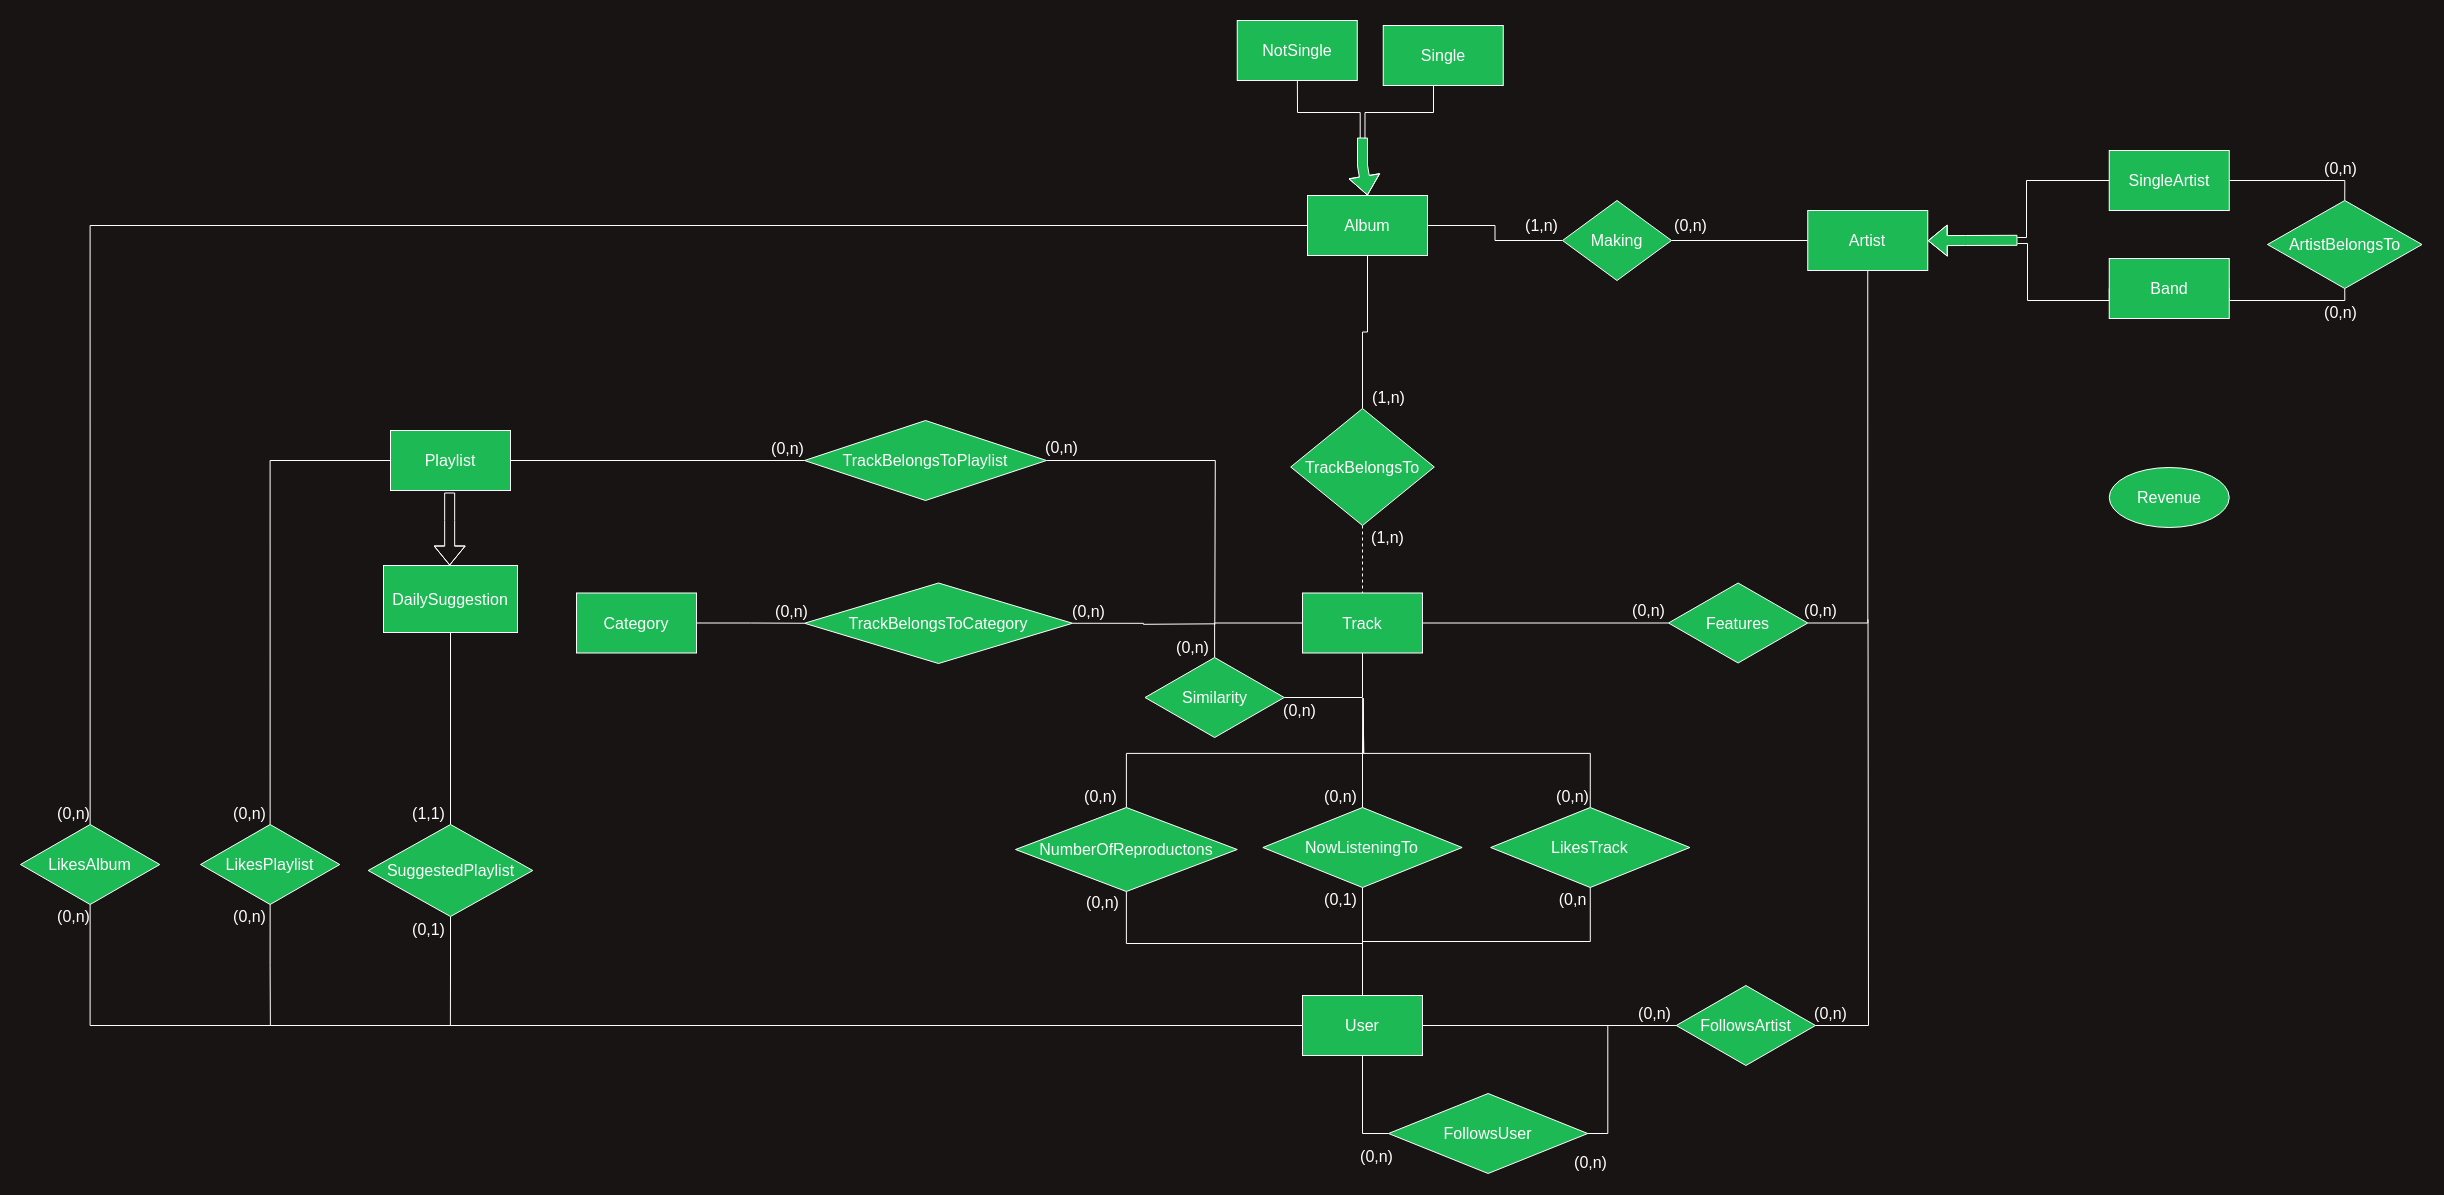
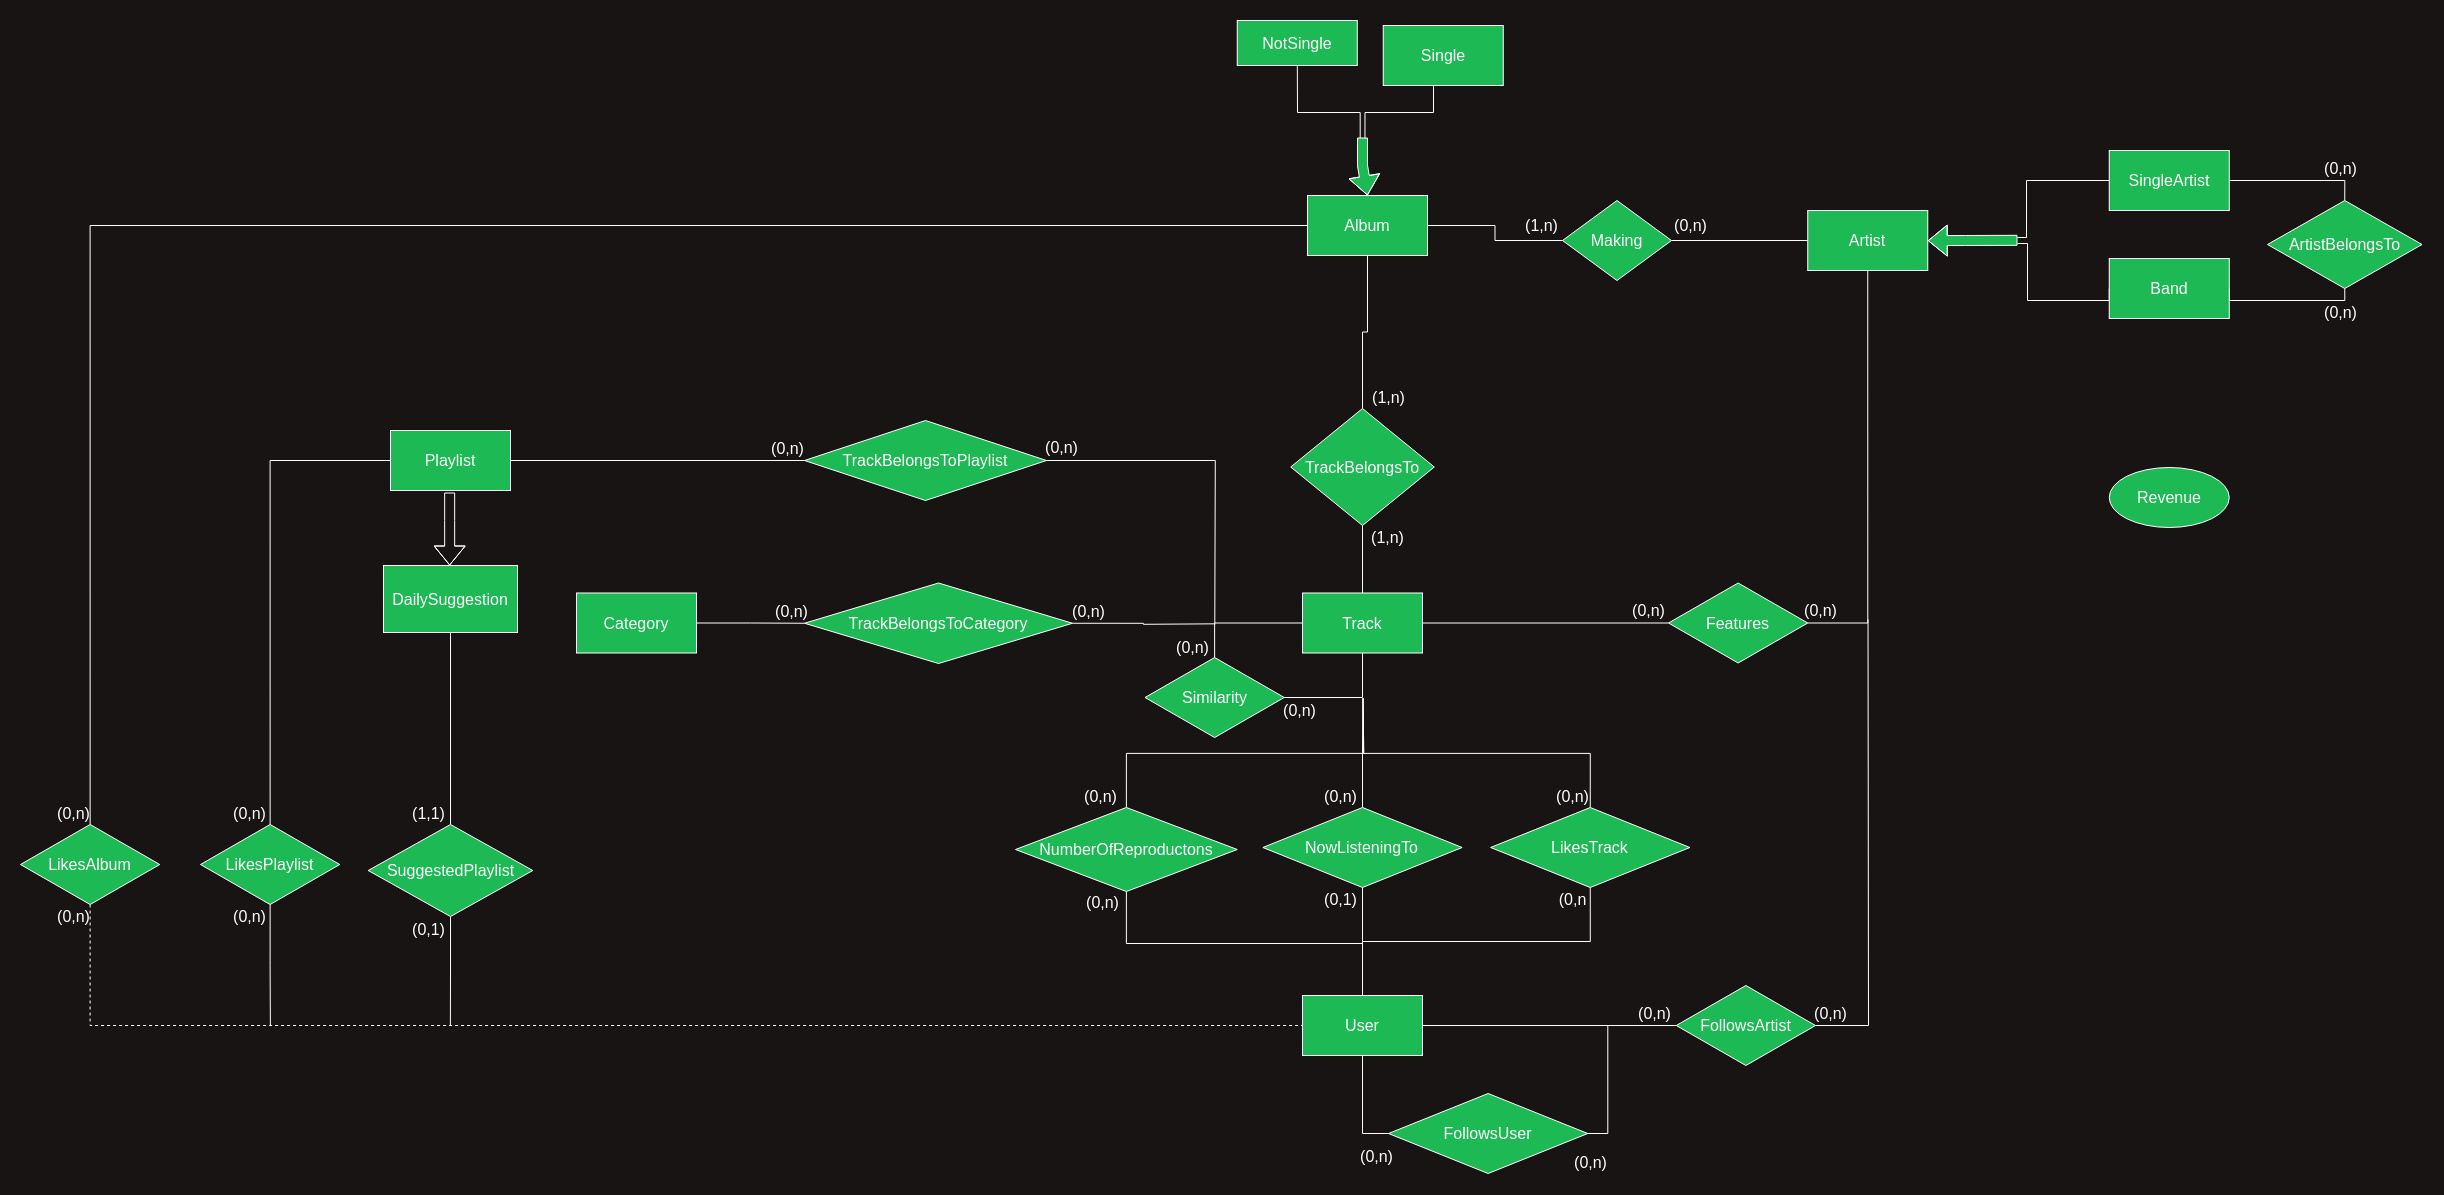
node "NotSingle": size 120x60 -> 120x45
edge "TrackBelongsTo" -- "Track": style dashed -> solid
edge "LikesAlbum" -- "User": style solid -> dashed
